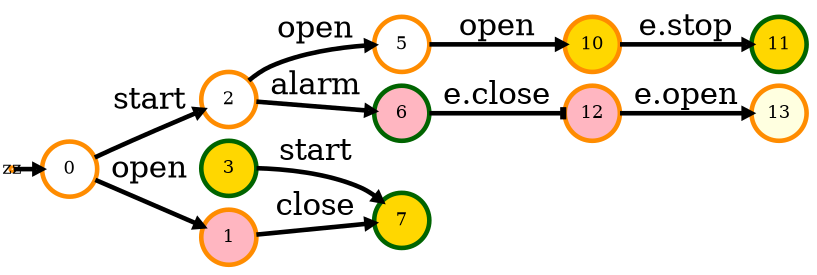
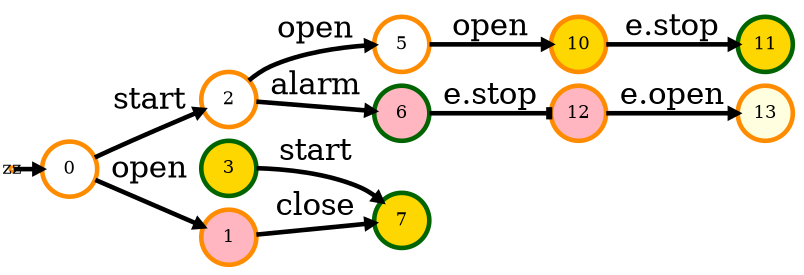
edge "6" -> "12": label "e.close" -> "e.stop"
